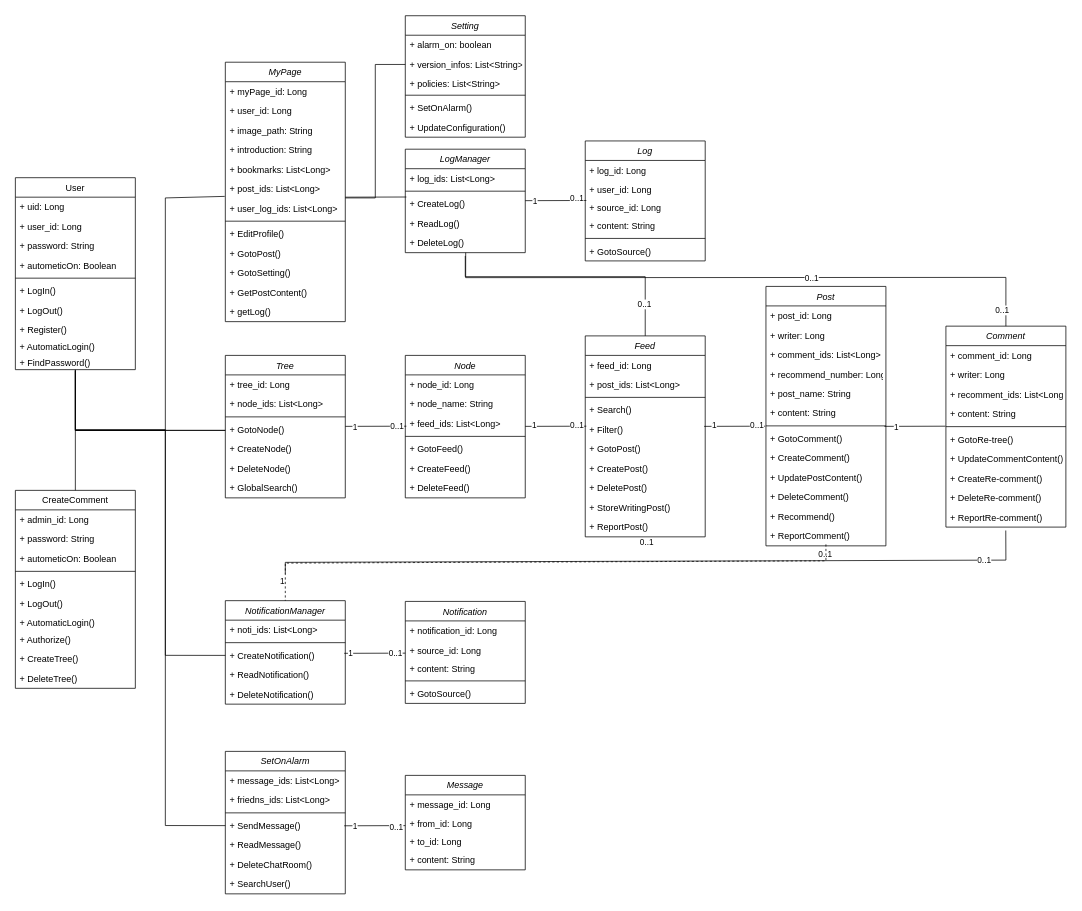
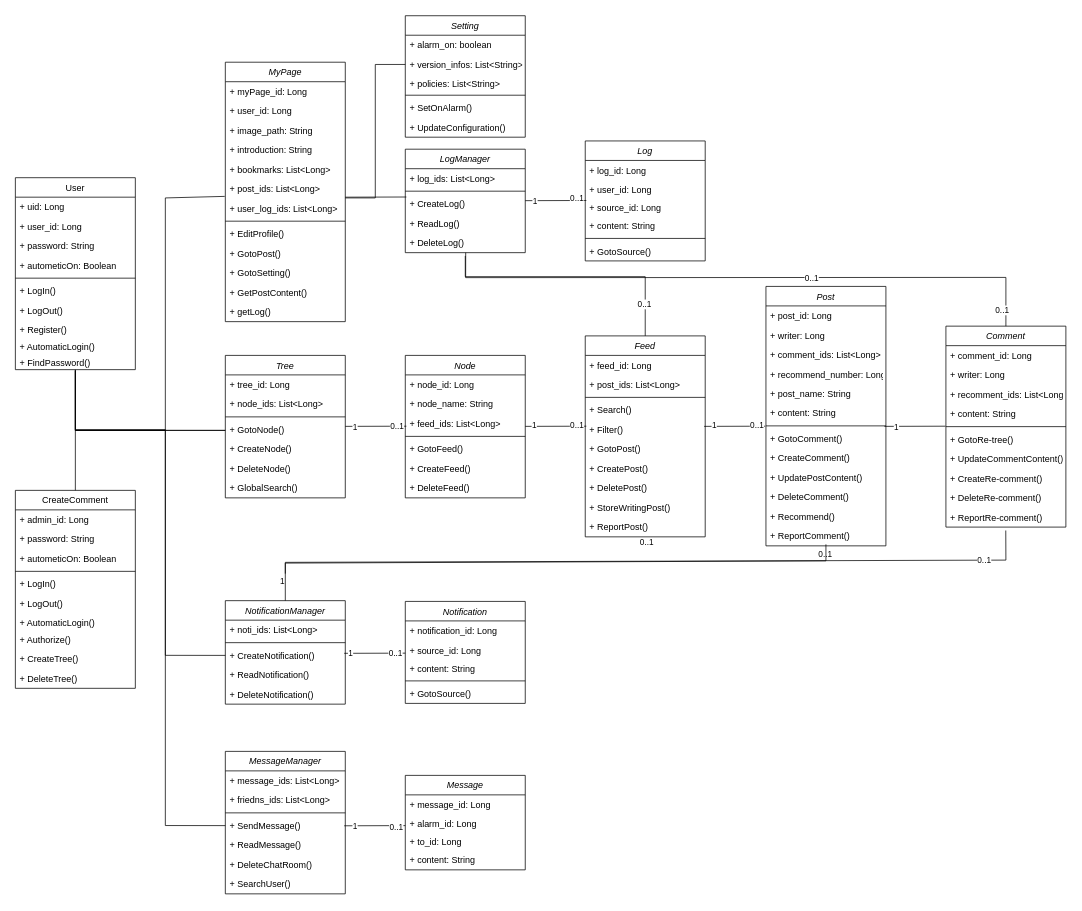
edge "+ ReportComment()" -- "NotificationManager": style dashed -> solid
node "SetOnAlarm": label "SetOnAlarm" -> "MessageManager"
node "+ from_id: Long": label "+ from_id: Long" -> "+ alarm_id: Long"
